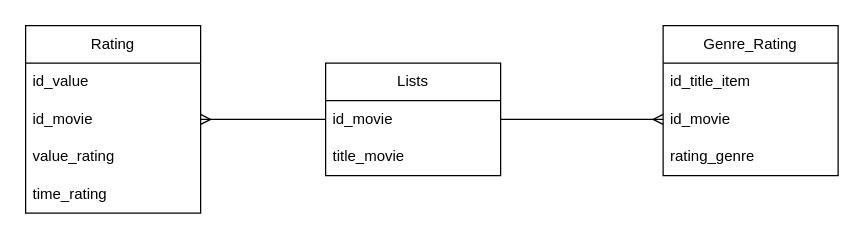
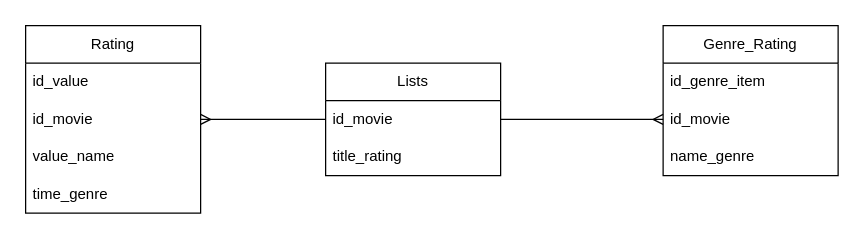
node "id_title_item": label "id_title_item" -> "id_genre_item"
node "value_rating": label "value_rating" -> "value_name"
node "title_movie": label "title_movie" -> "title_rating"
node "rating_genre": label "rating_genre" -> "name_genre"
node "time_rating": label "time_rating" -> "time_genre"
